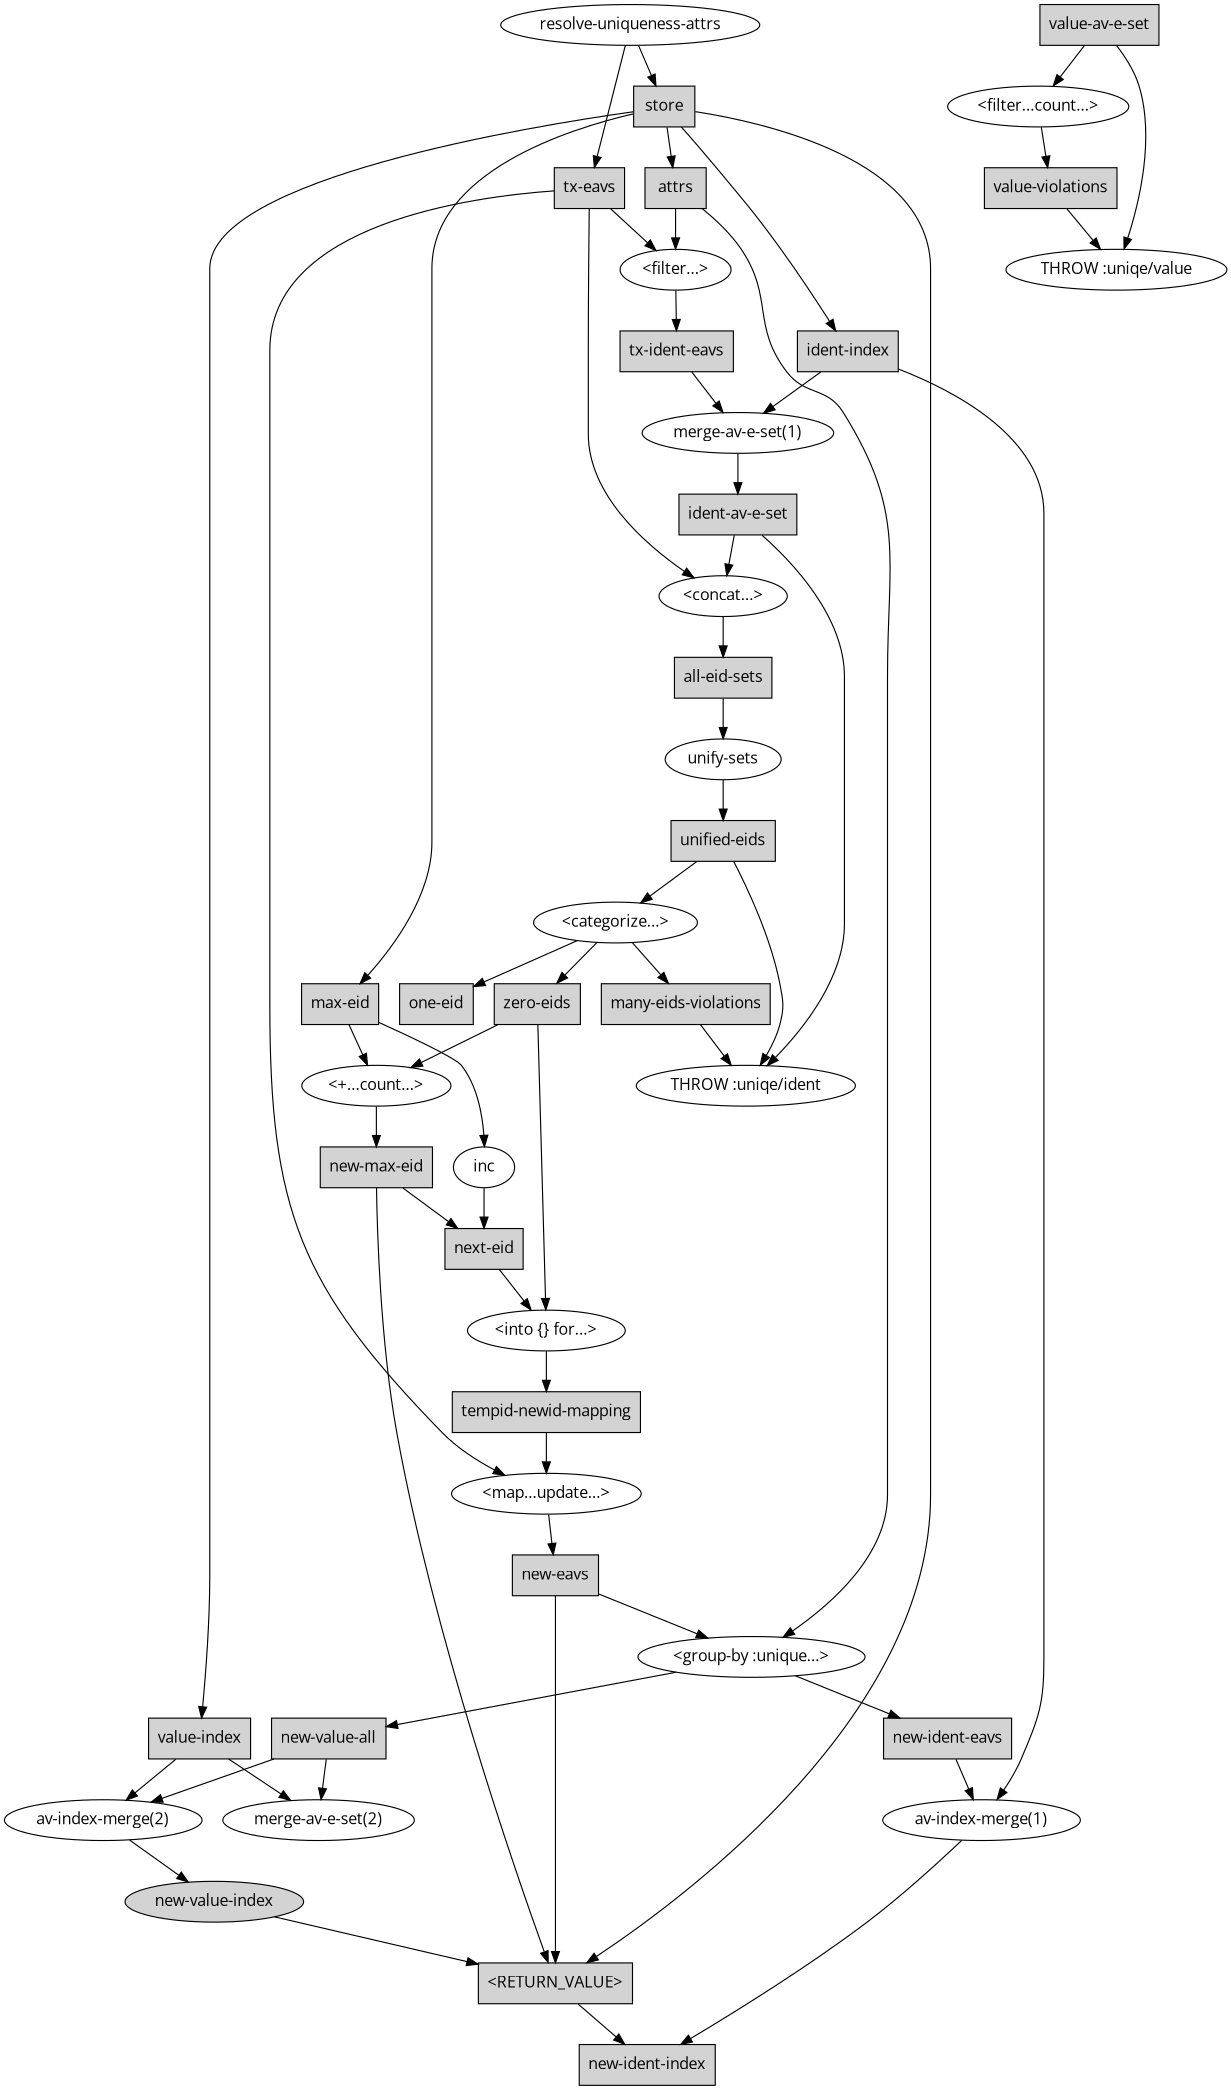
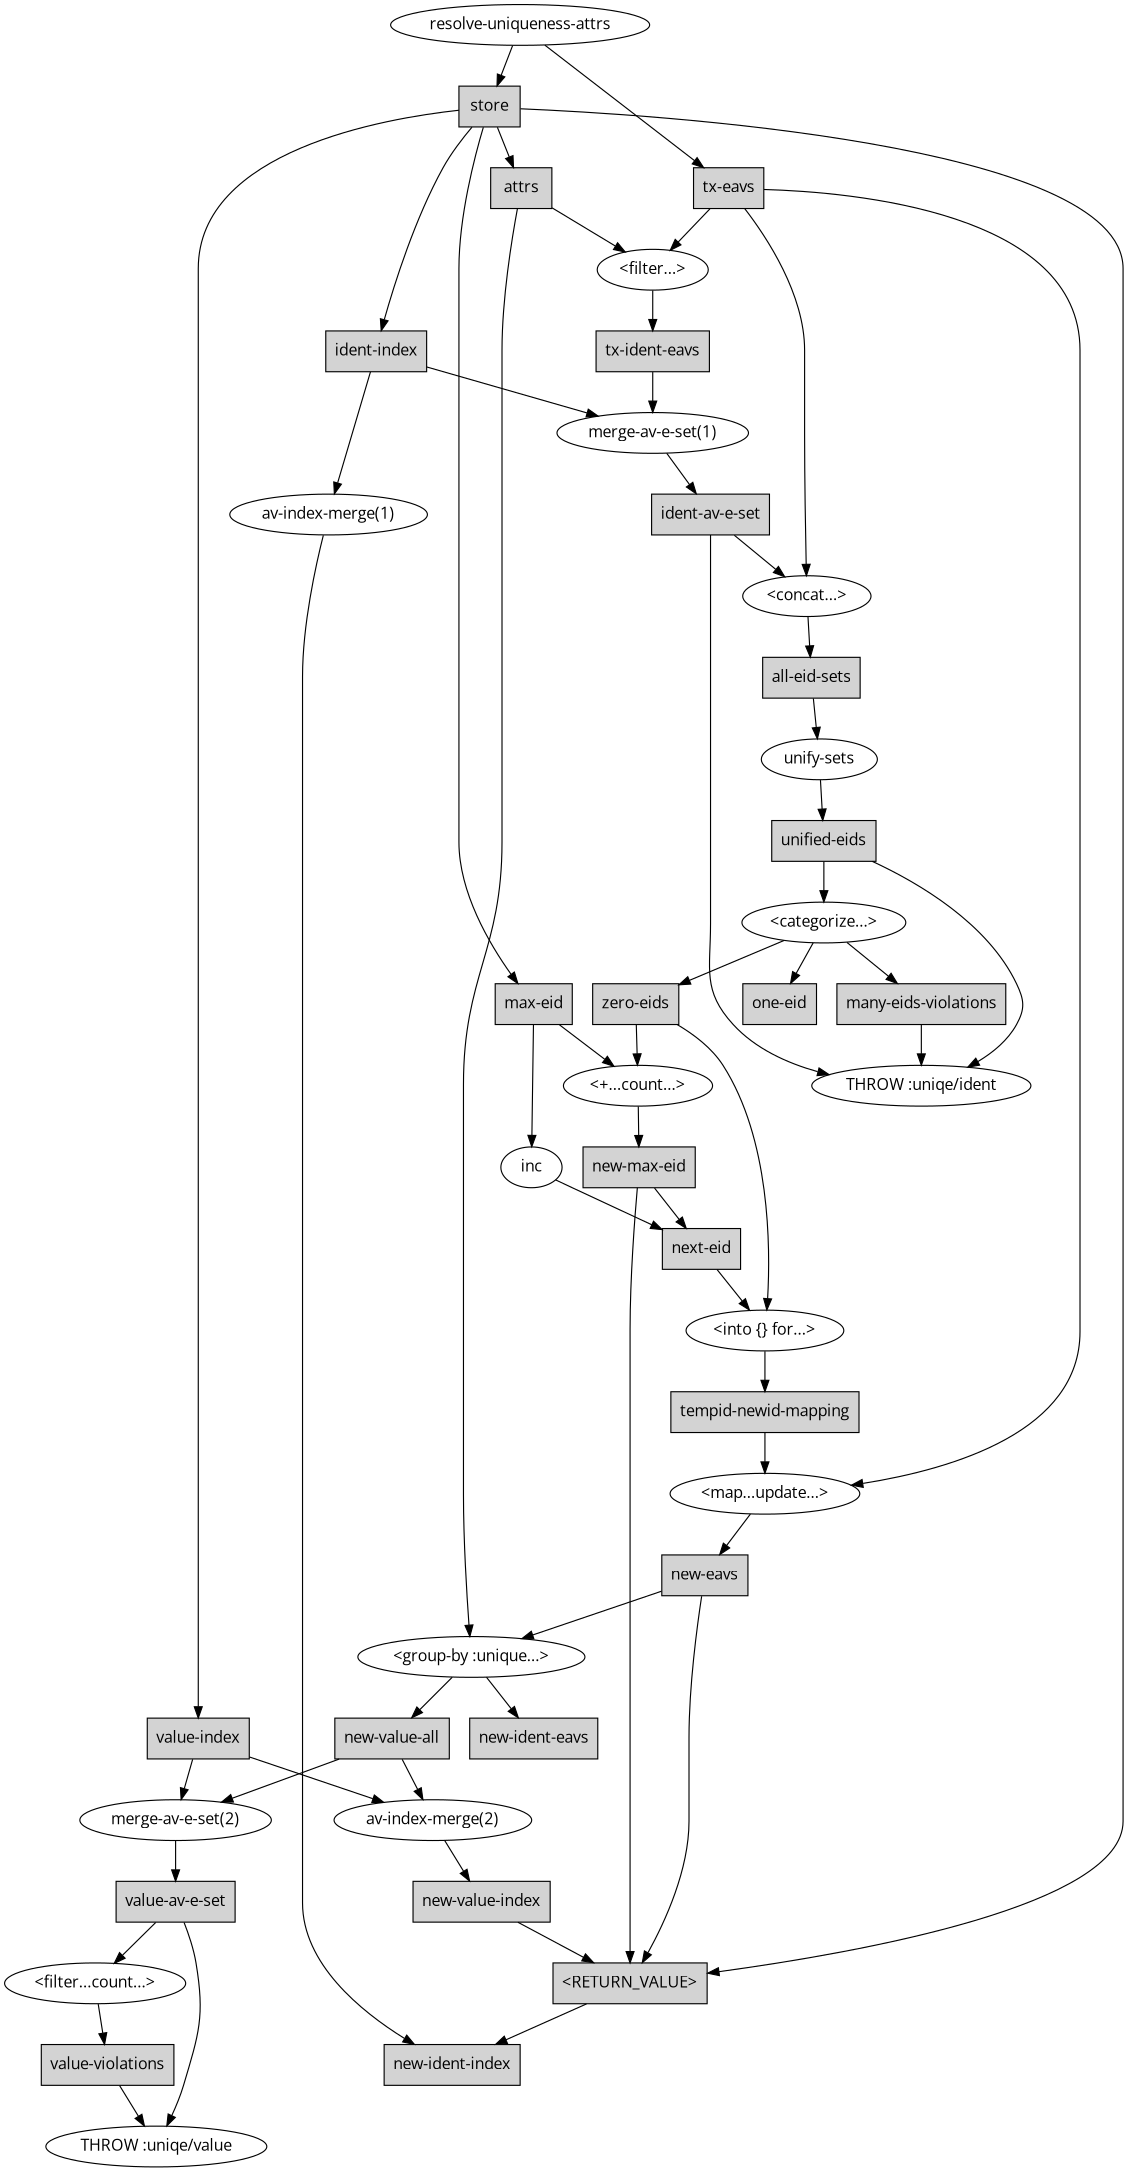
edge "new-ident-eavs" -> "av-index-merge(1)": removed
edge "merge-av-e-set(2)" -> "value-av-e-set": added
node "new-value-index": shape ellipse -> box
